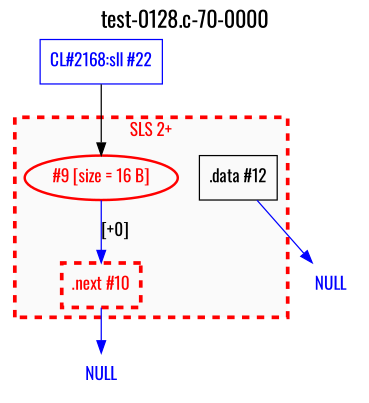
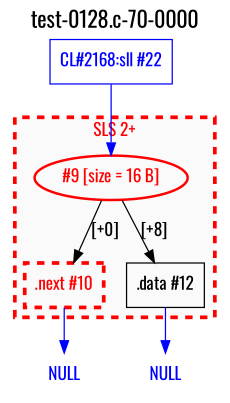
edge "CL#2168:sll #22" -> "#9 [size = 16 B]": color black -> blue
edge "#9 [size = 16 B]" -> ".next #10": color blue -> black
edge "#9 [size = 16 B]" -> ".data #12": added, label "[+8]"
